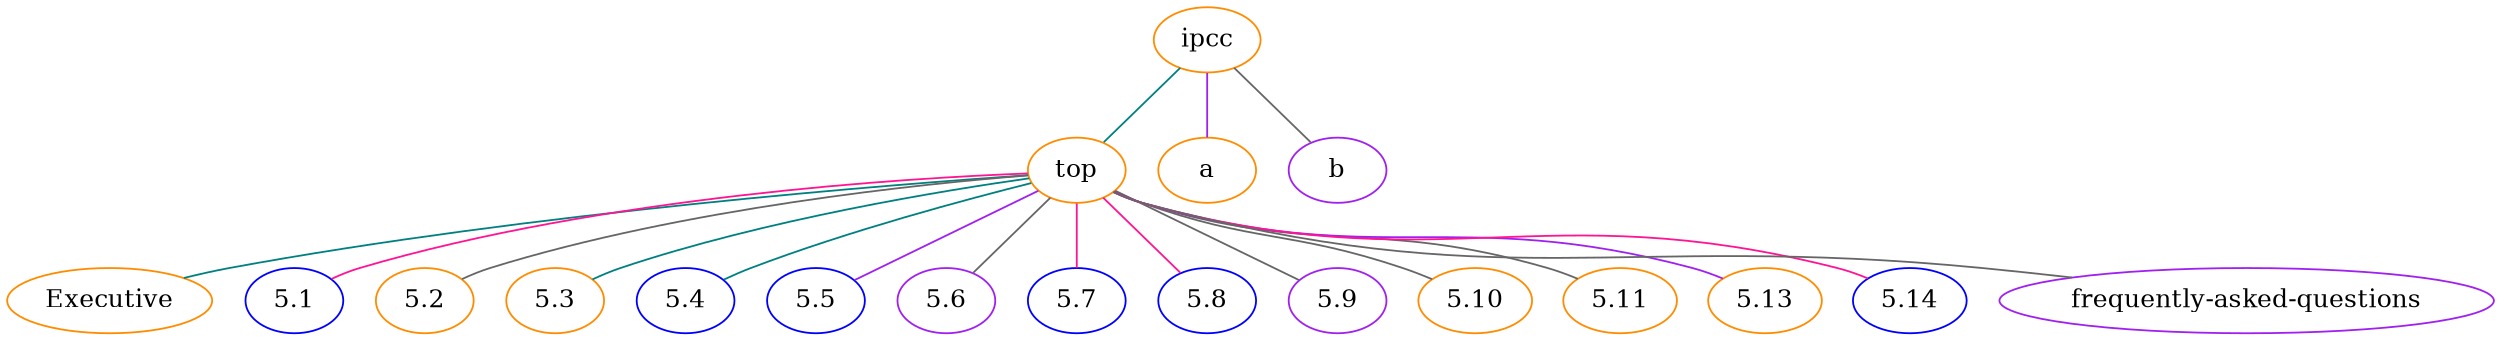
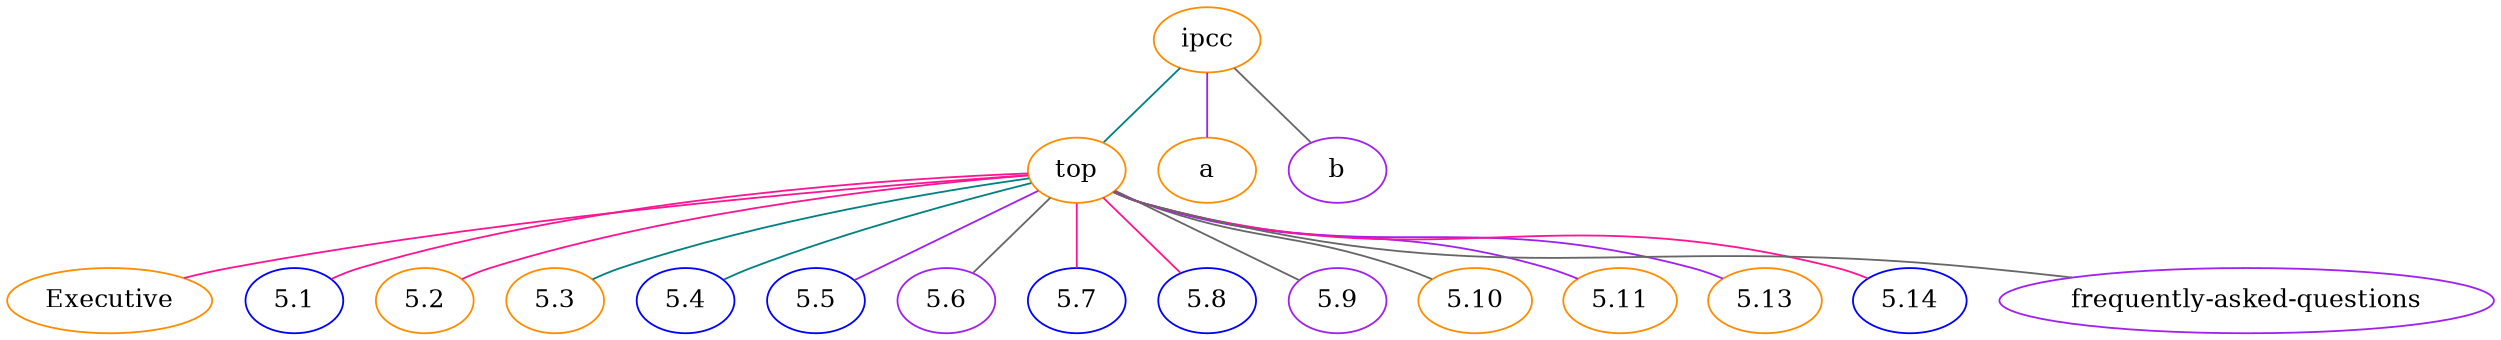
edge "top" -- "5.2": color gray40 -> deeppink
edge "top" -- "Executive": color teal -> deeppink
edge "top" -- "5.11": color gray40 -> purple
